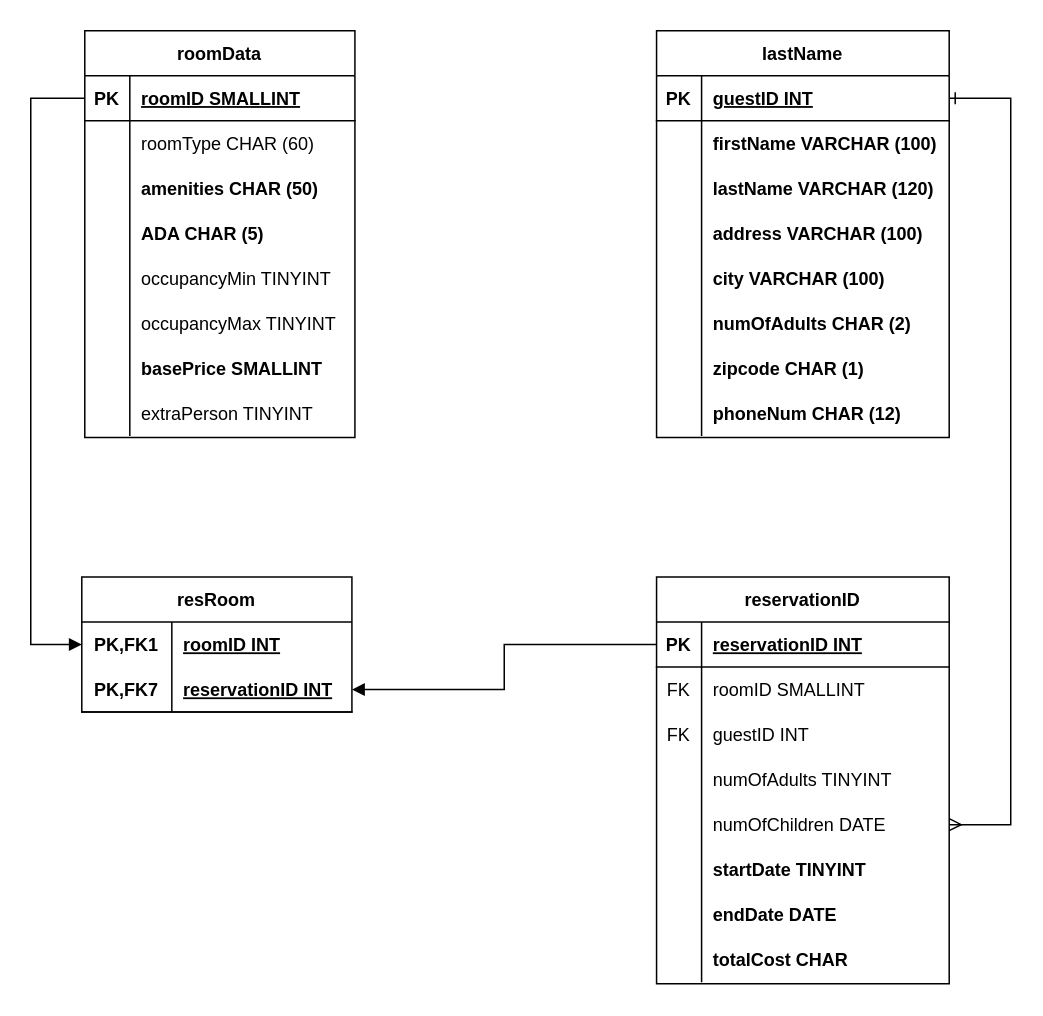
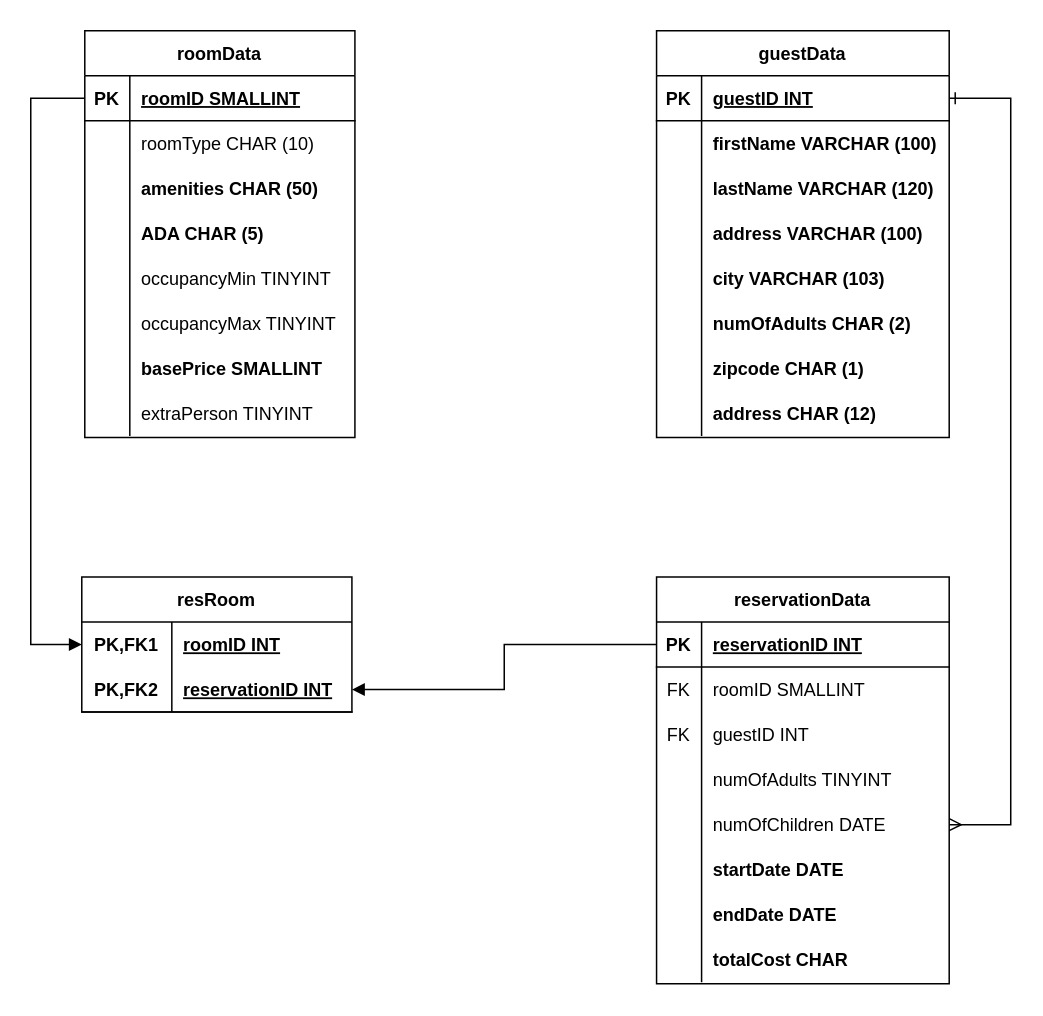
node "lastName": label "lastName" -> "guestData"
node "roomType CHAR (60)": label "roomType CHAR (60)" -> "roomType CHAR (10)"
node "city VARCHAR (100)": label "city VARCHAR (100)" -> "city VARCHAR (103)"
node "phoneNum CHAR (12)": label "phoneNum CHAR (12)" -> "address CHAR (12)"
node "reservationID": label "reservationID" -> "reservationData"
node "PK,FK7": label "PK,FK7" -> "PK,FK2"
node "startDate TINYINT": label "startDate TINYINT" -> "startDate DATE"
